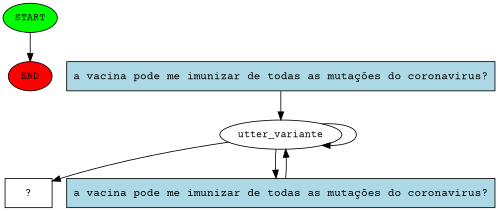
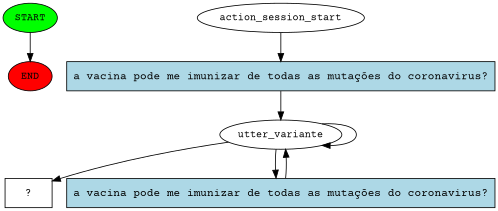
node "action_session_start": added
